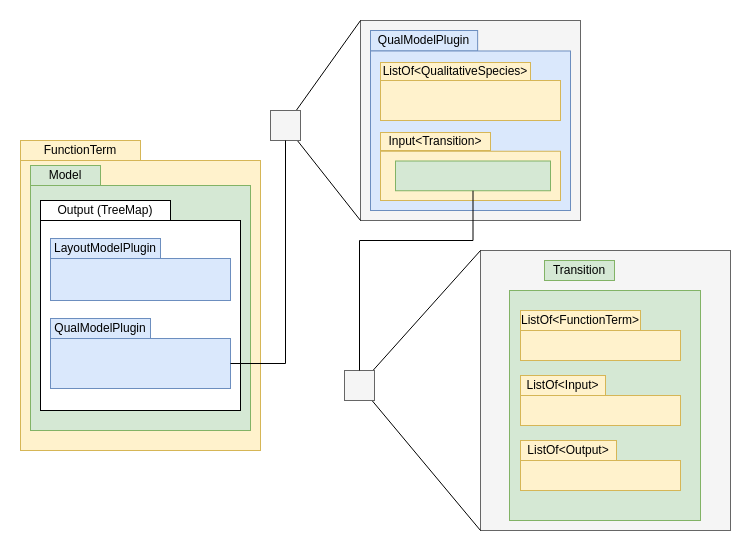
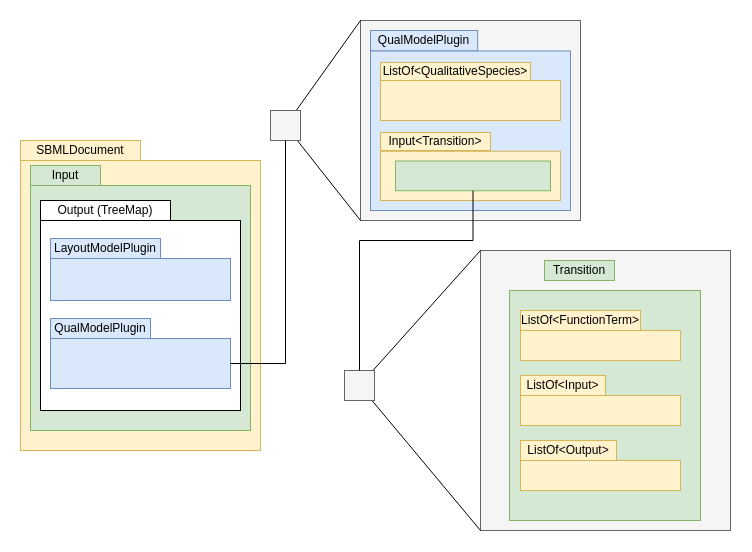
node "FunctionTerm": label "FunctionTerm" -> "SBMLDocument"
node "Model": label "Model" -> "Input"
